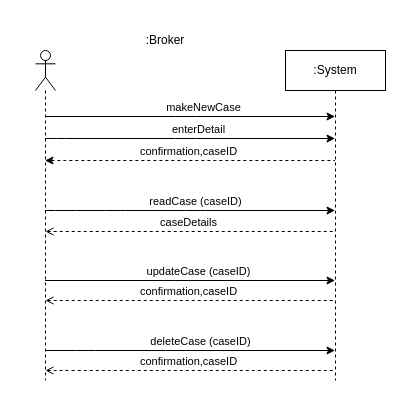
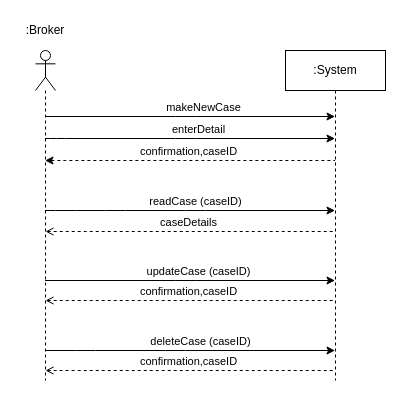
node ":Broker": moved (166, 41) -> (46, 31)
